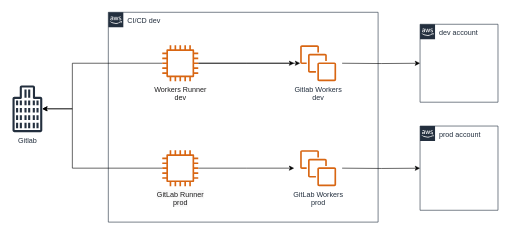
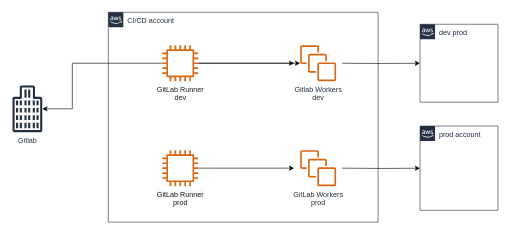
node "CI/CD dev": label "CI/CD dev" -> "CI/CD account"
node "dev account": label "dev account" -> "dev prod"
node "Workers Runner dev": label "Workers Runner dev" -> "GitLab Runner dev"
edge "GitLab Runner prod" -> "Gitlab": removed
